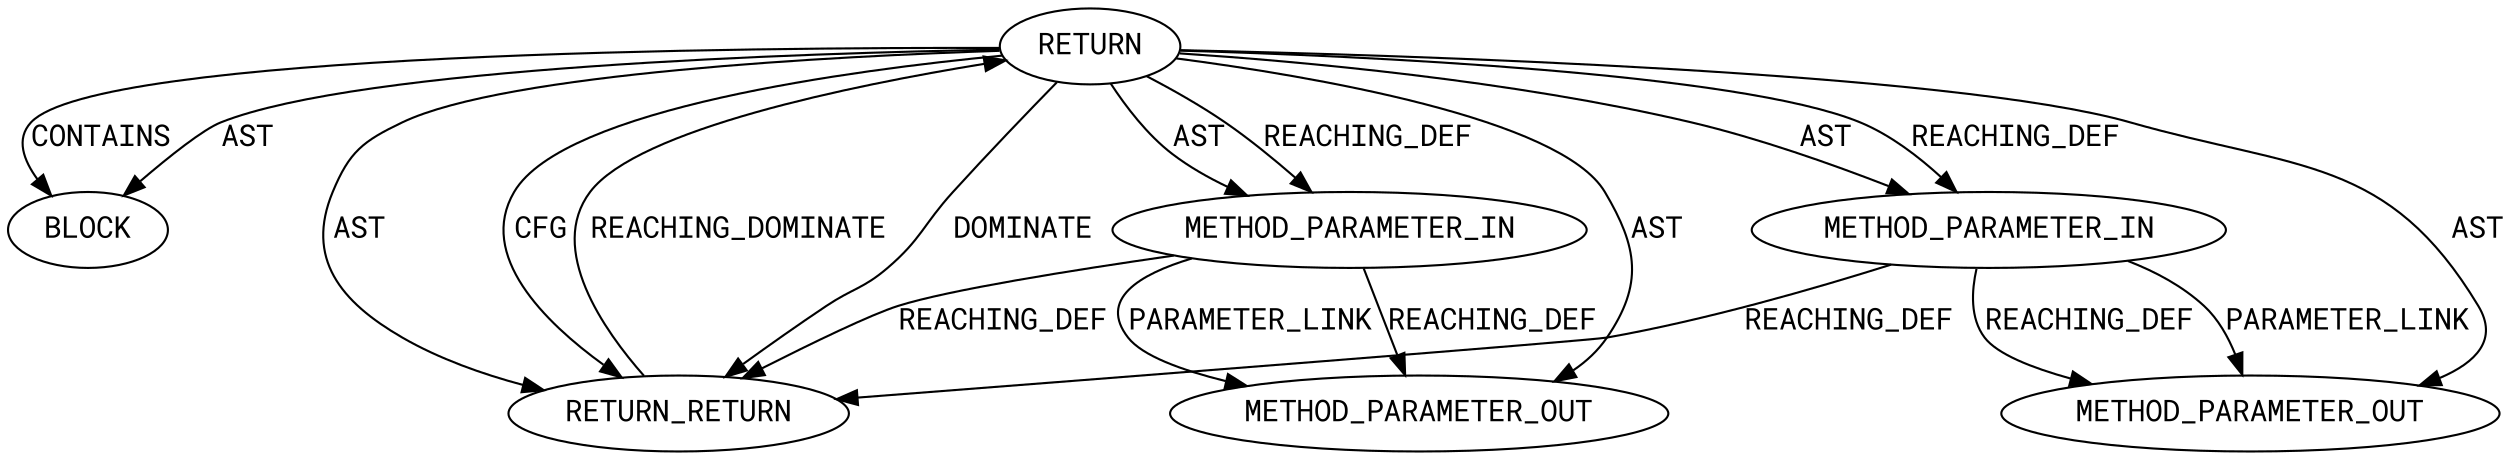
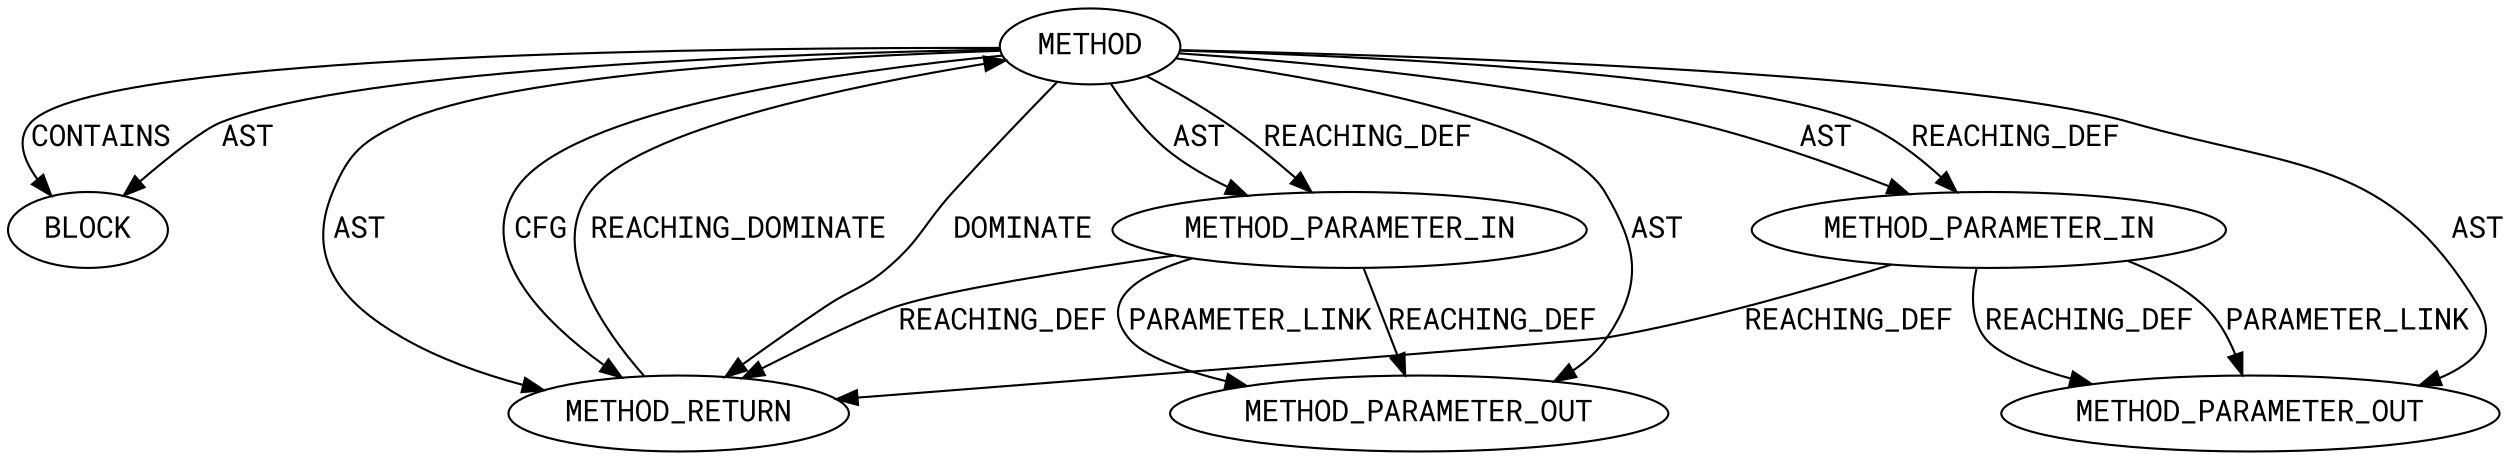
node "RETURN": label "RETURN" -> "METHOD"
node "RETURN_RETURN": label "RETURN_RETURN" -> "METHOD_RETURN"
